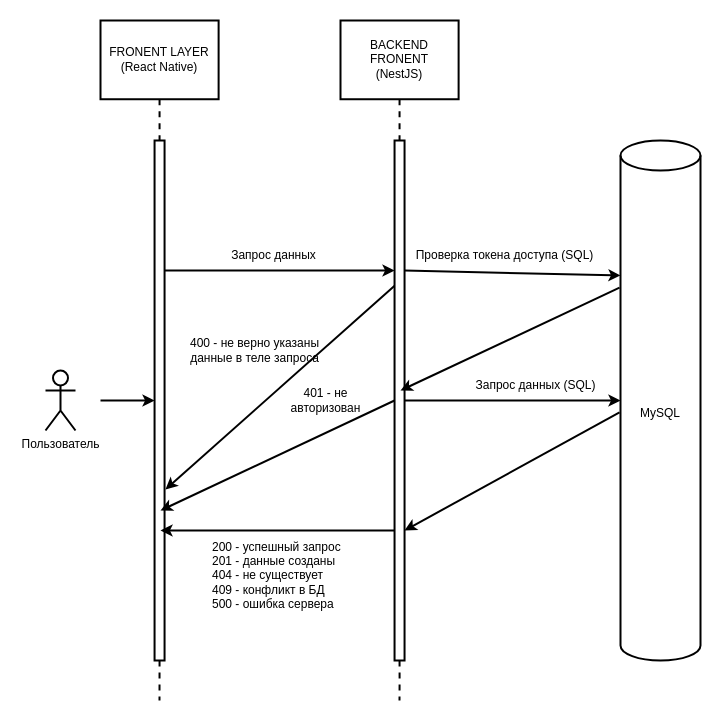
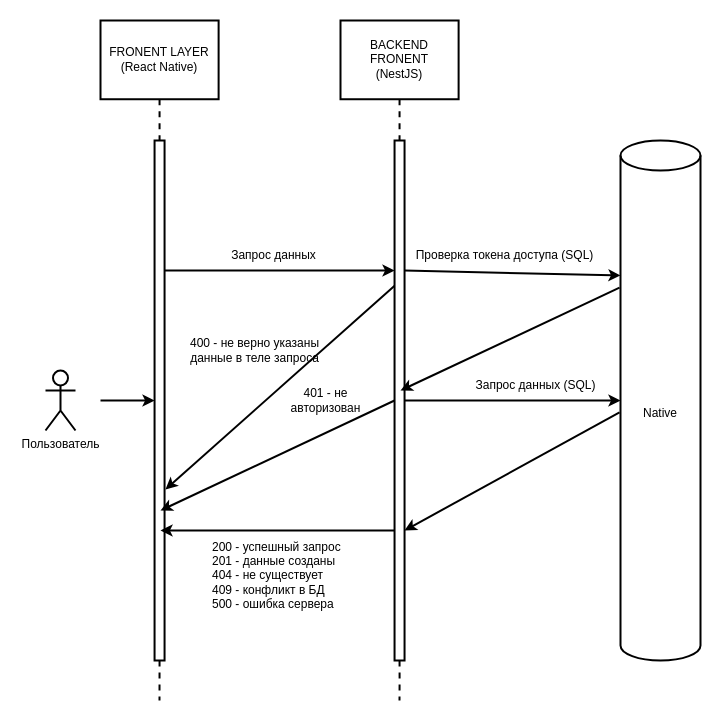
node "MySQL": label "MySQL" -> "Native"
